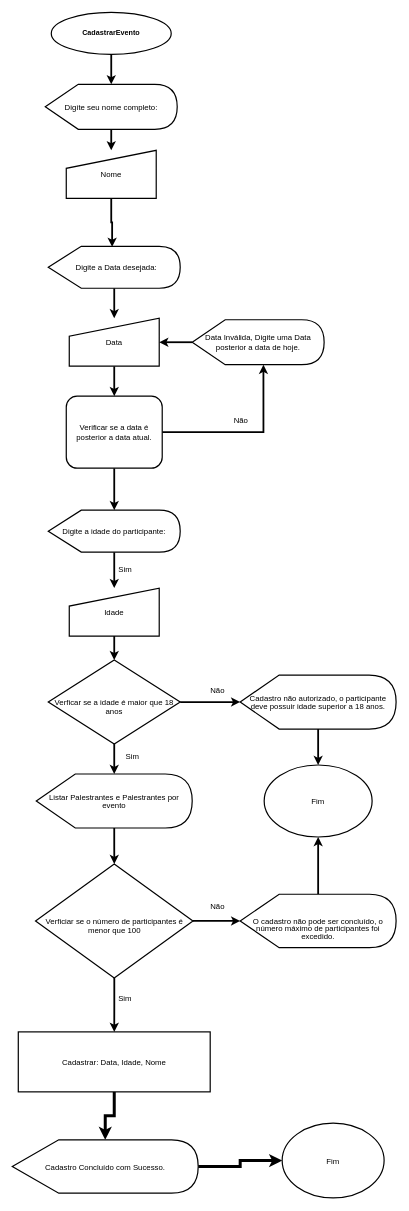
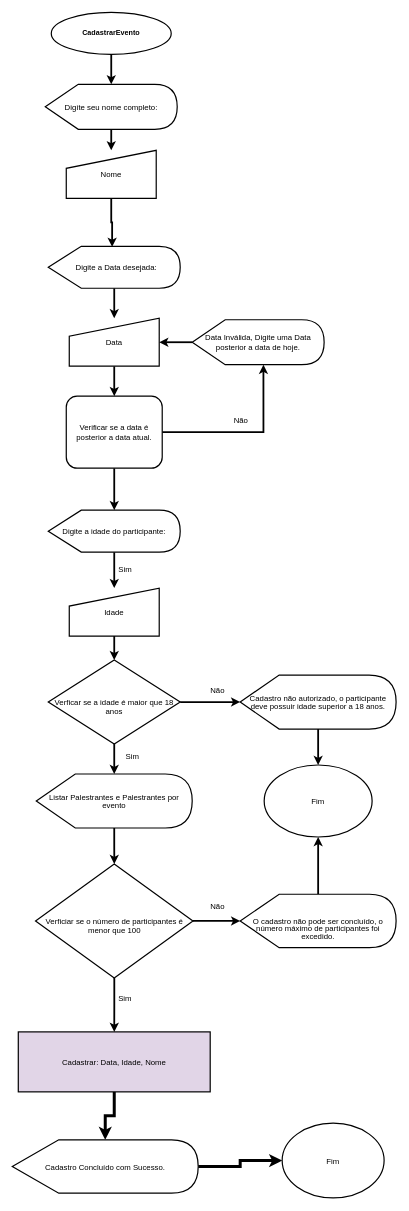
node "Cadastrar: Data, Idade, Nome": fillcolor #ffffff -> #e1d5e7
